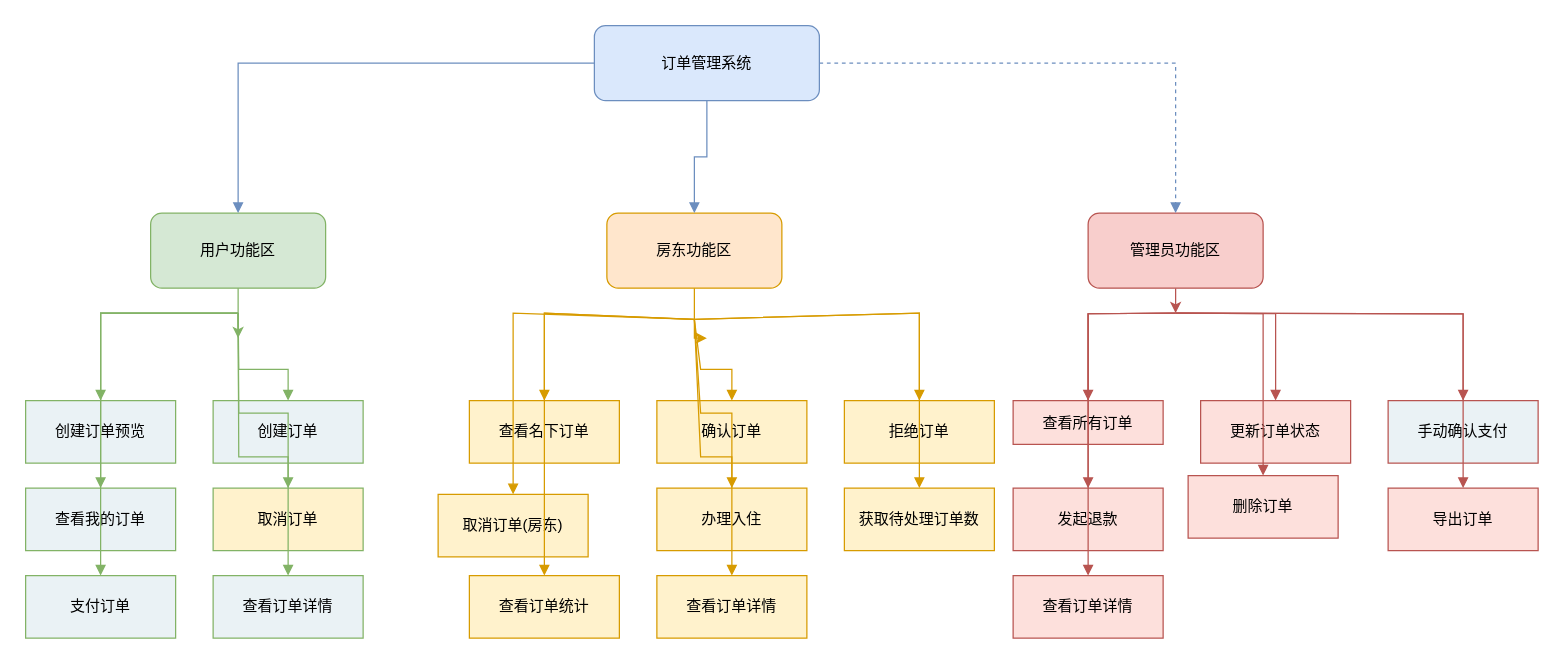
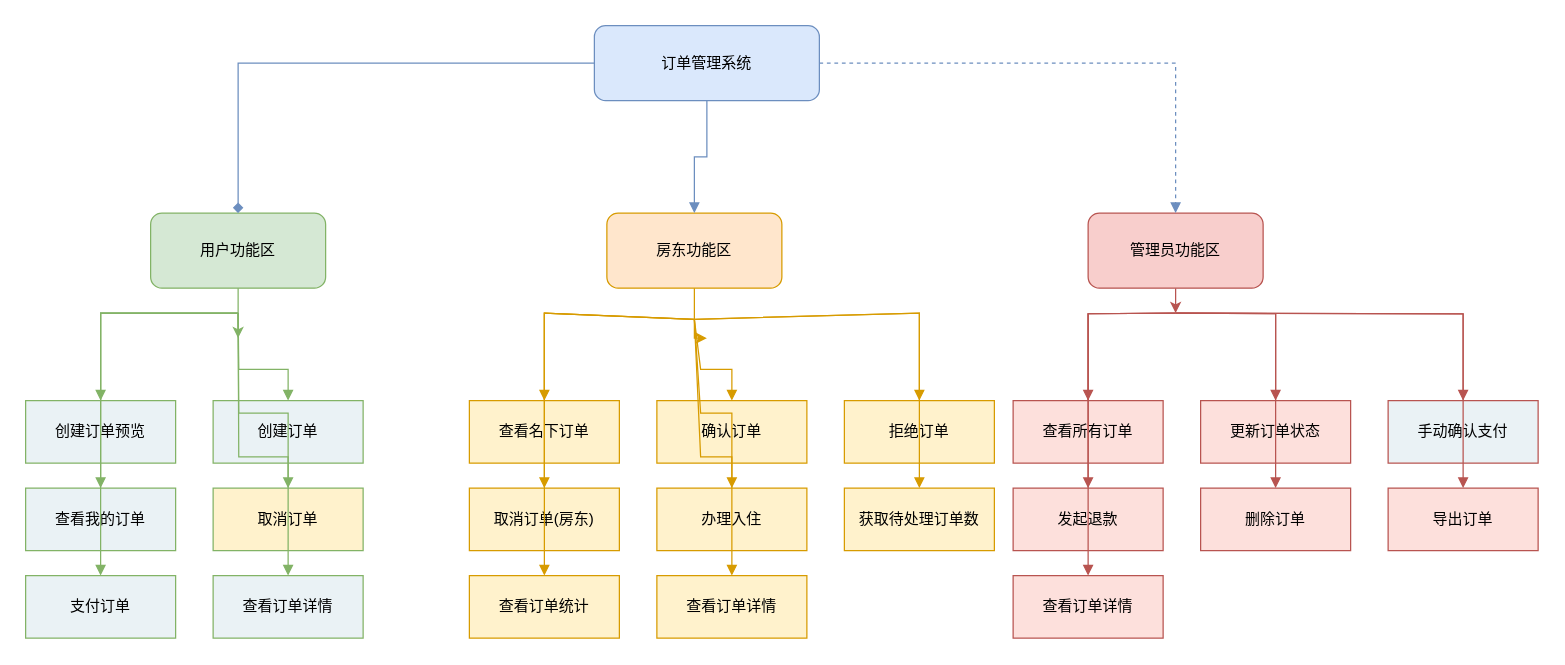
edge "订单管理系统" -> "用户功能区": arrowhead block -> diamond
node "查看所有订单": size 150x44 -> 150x63
node "删除订单": moved (1263, 507) -> (1276, 519)
node "取消订单(房东)": moved (513, 526) -> (544, 519)
